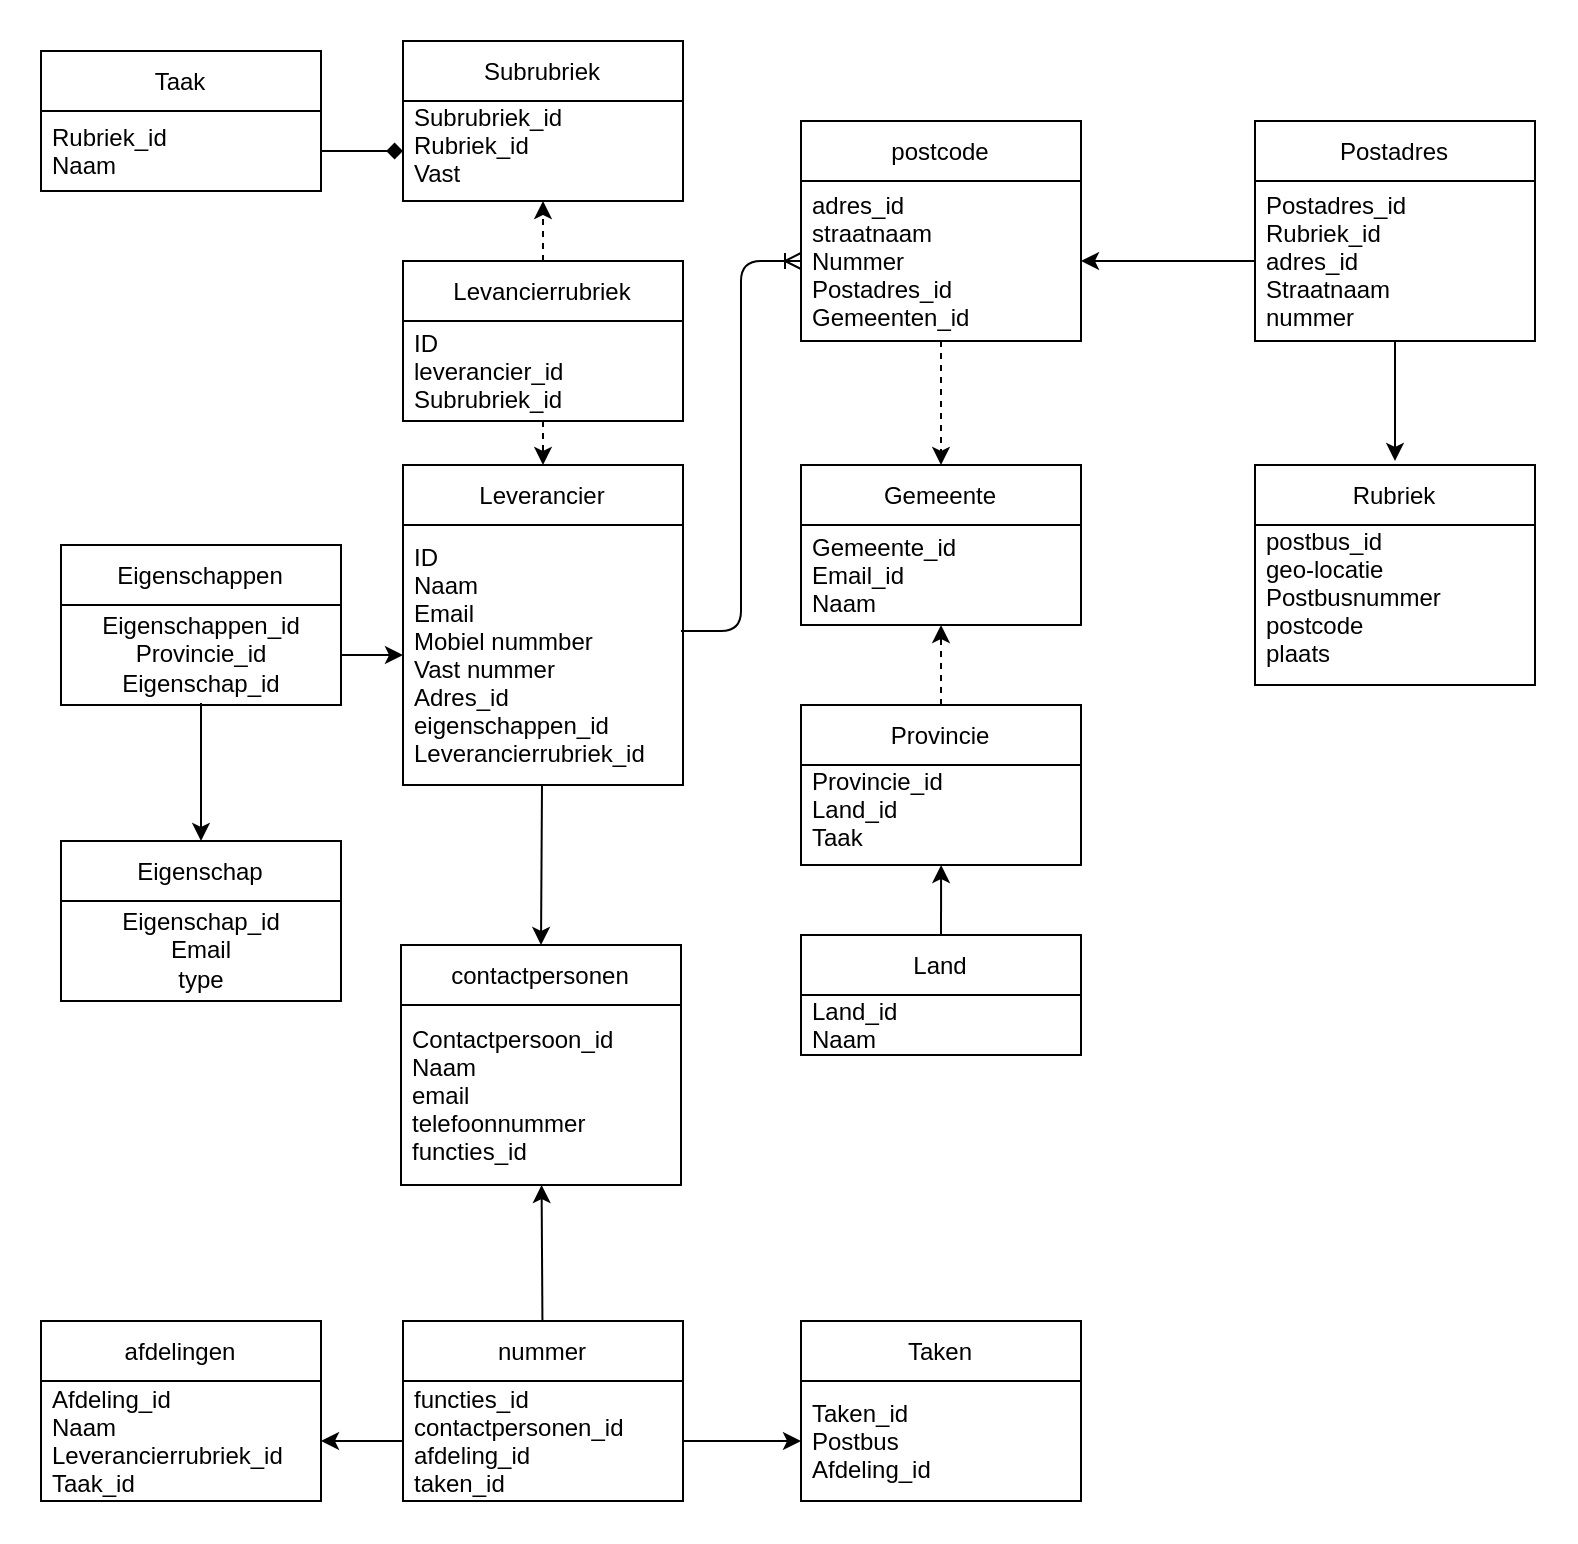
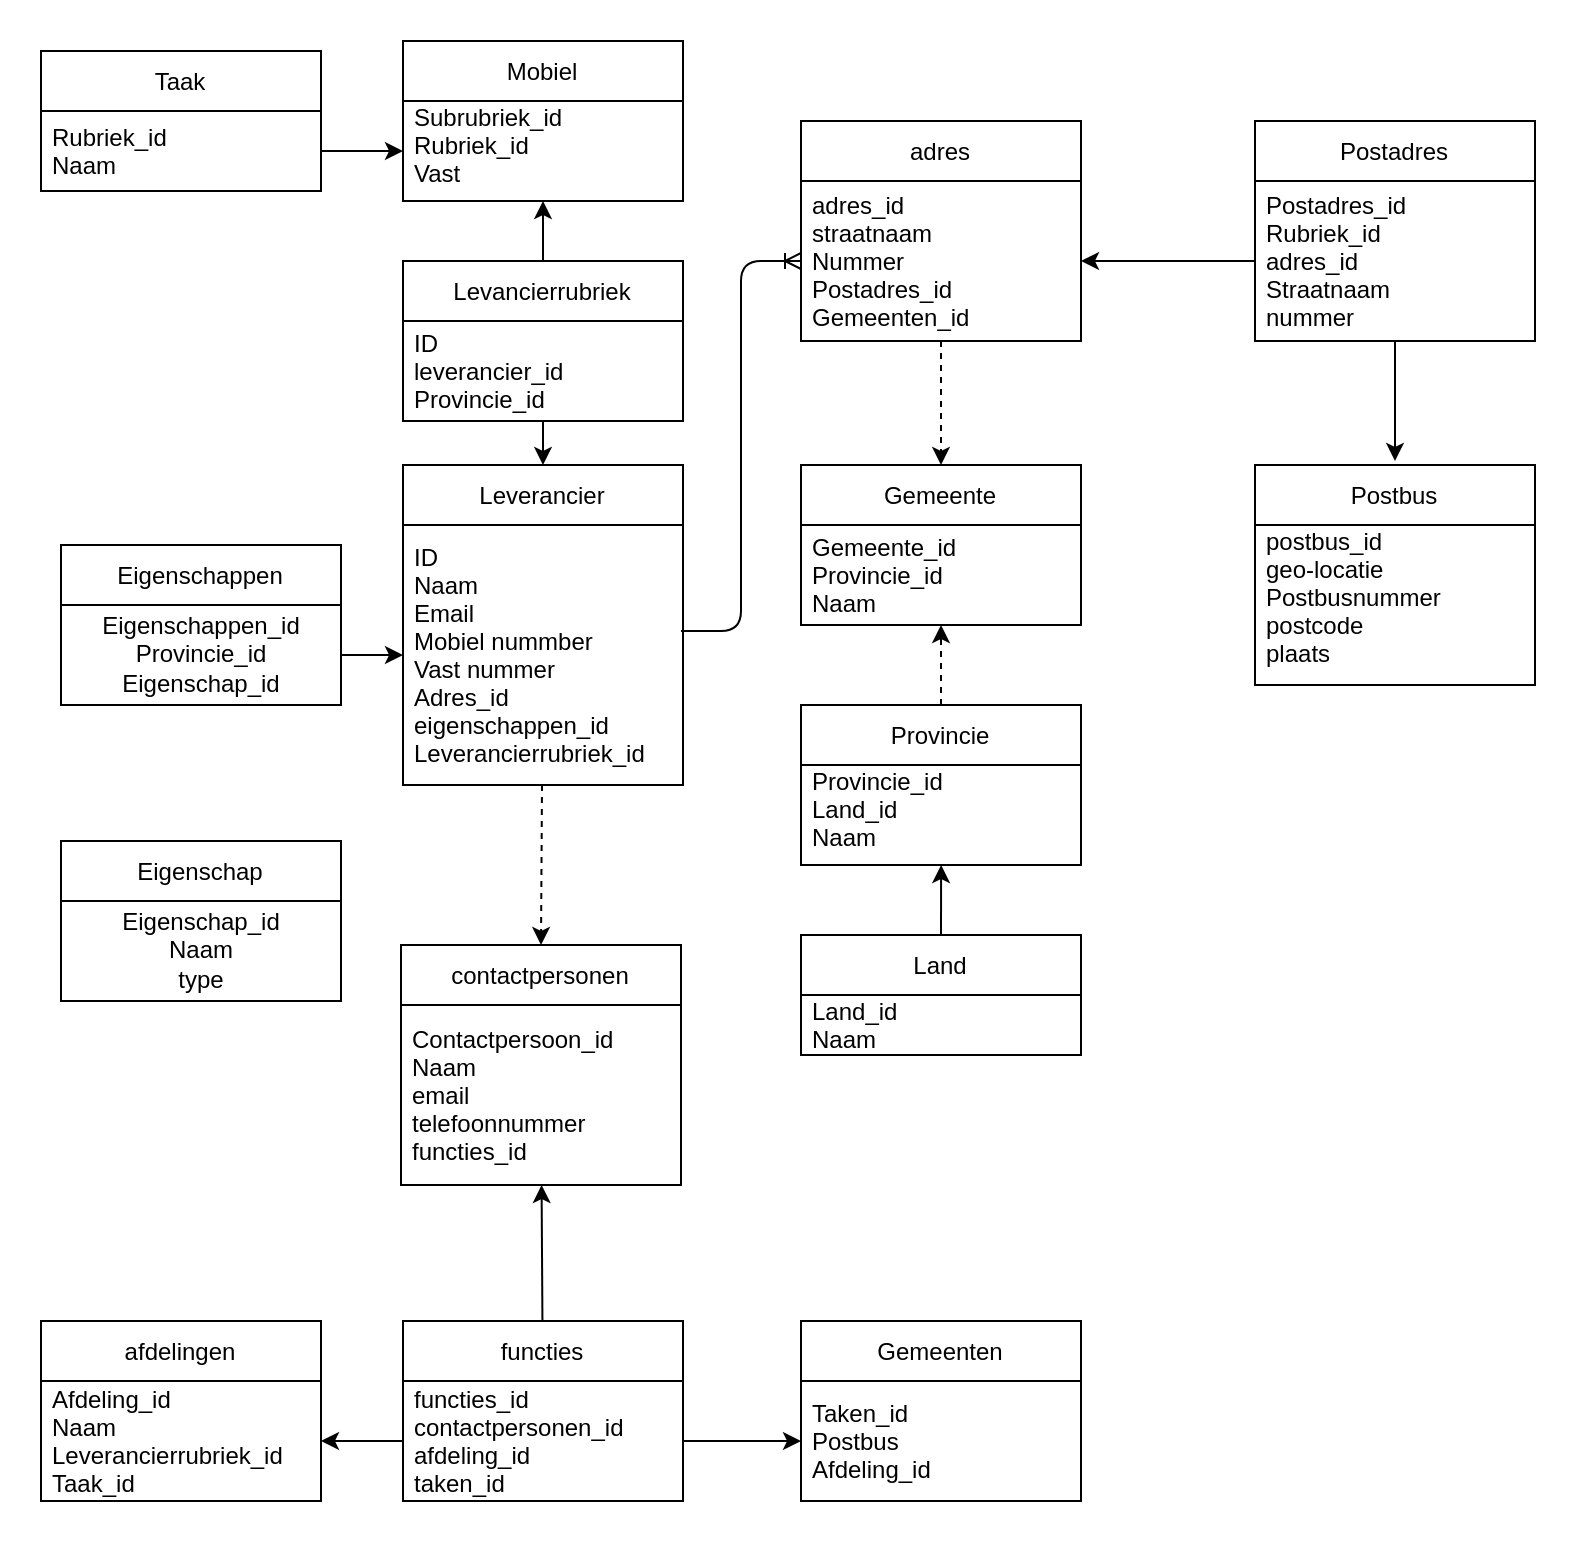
node "Subrubriek": label "Subrubriek" -> "Mobiel"
edge "Rubriek_id Naam" -> "Subrubriek_id Rubriek_id Vast": arrowhead diamond -> classic
node "postcode": label "postcode" -> "adres"
edge "Levancierrubriek" -> "Subrubriek_id Rubriek_id Vast": style dashed -> solid
node "ID leverancier_id Subrubriek_id": label "ID leverancier_id Subrubriek_id" -> "ID leverancier_id Provincie_id"
edge "Levancierrubriek" -> "Leverancier": style dashed -> solid
node "Rubriek": label "Rubriek" -> "Postbus"
node "Gemeente_id Email_id Naam": label "Gemeente_id Email_id Naam" -> "Gemeente_id Provincie_id Naam"
edge "Eigenschappen_id Provincie_id Eigenschap_id" -> "Eigenschap": removed
node "Provincie_id Land_id Taak": label "Provincie_id Land_id Taak" -> "Provincie_id Land_id Naam"
edge "Leverancier" -> "contactpersonen": style solid -> dashed
node "Eigenschap_id Email type": label "Eigenschap_id Email type" -> "Eigenschap_id Naam type"
node "nummer": label "nummer" -> "functies"
node "Taken": label "Taken" -> "Gemeenten"
